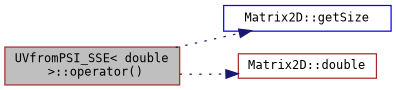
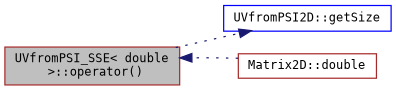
node "Matrix2D::getSize": label "Matrix2D::getSize" -> "UVfromPSI2D::getSize"
edge "UVfromPSI_SSE< double >::operator()" -> "Matrix2D::double": reversed
